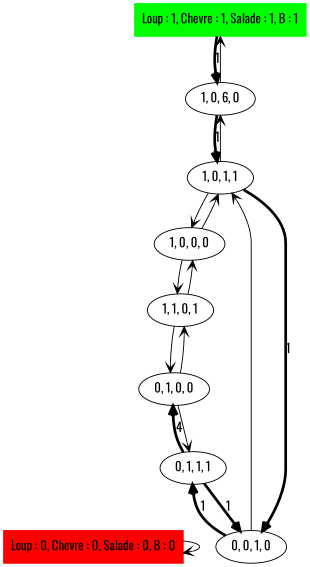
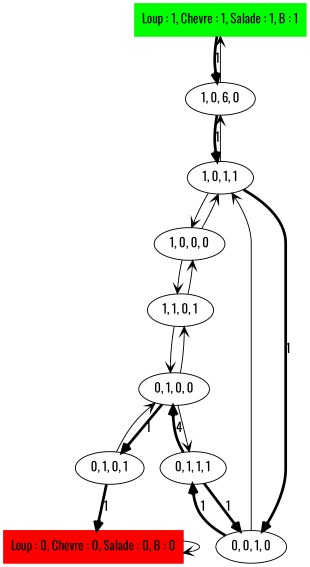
node "0, 1, 0, 1": added
